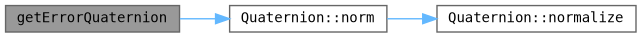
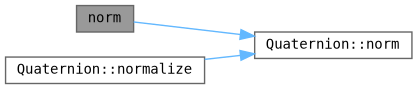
node "getErrorQuaternion": label "getErrorQuaternion" -> "norm"
edge "Quaternion::norm" -> "Quaternion::normalize": reversed
